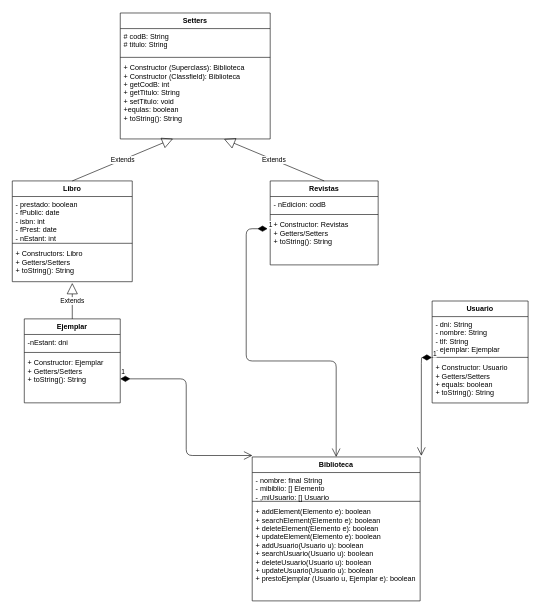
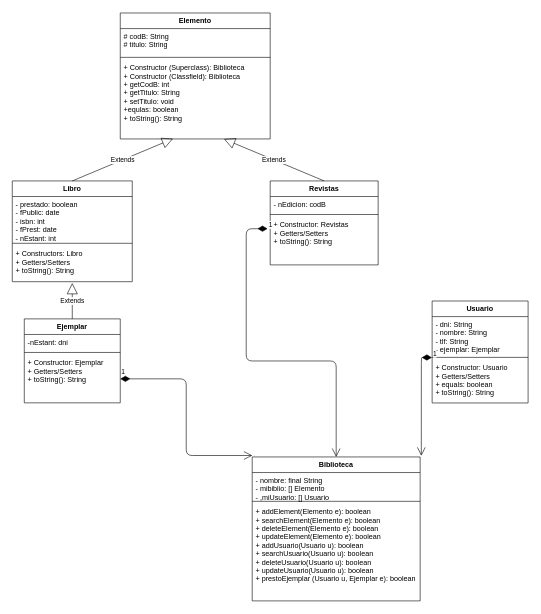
node "Setters": label "Setters" -> "Elemento"
